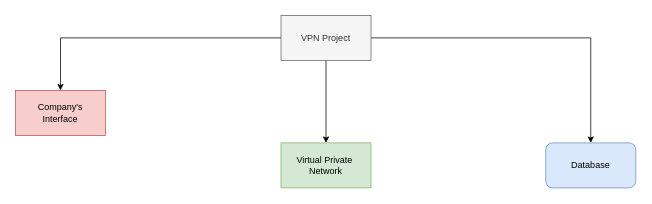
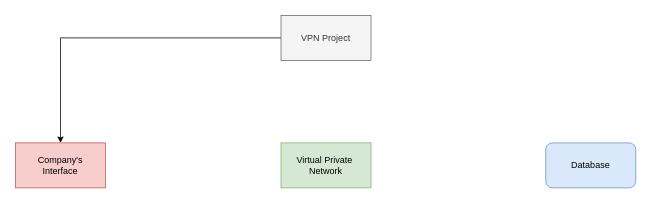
edge "VPN Project" -> "Database": removed
node "Company's Interface": moved (60, 113) -> (60, 165)
edge "VPN Project" -> "Virtual Private Network": removed
